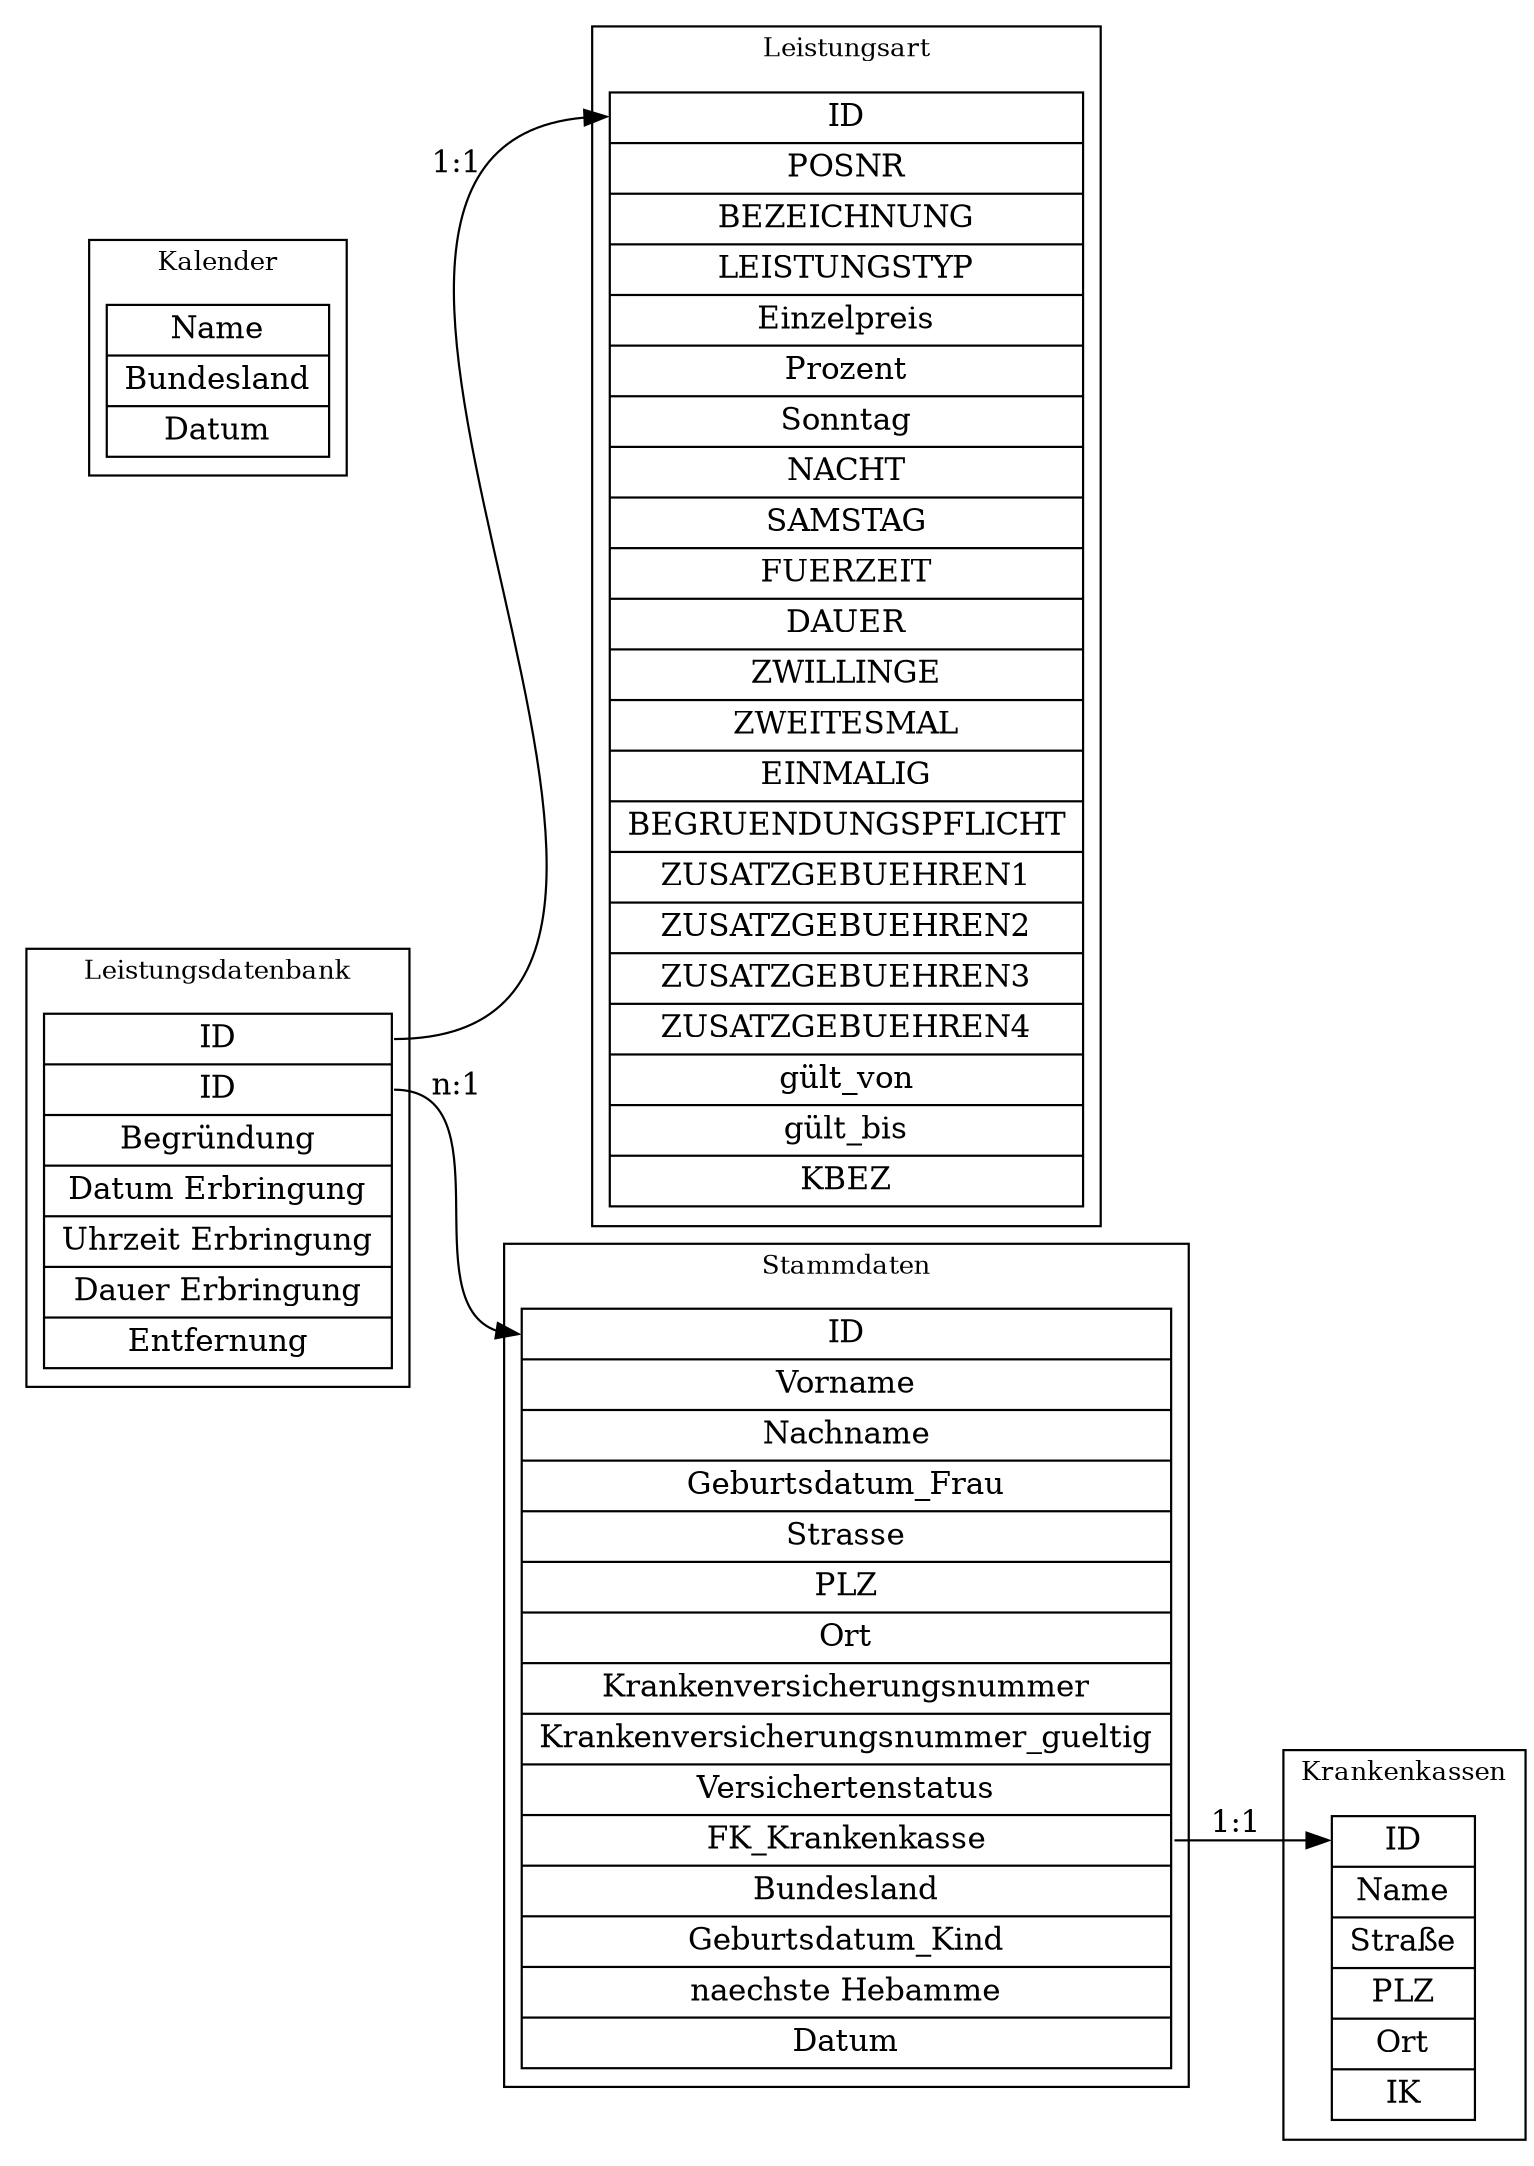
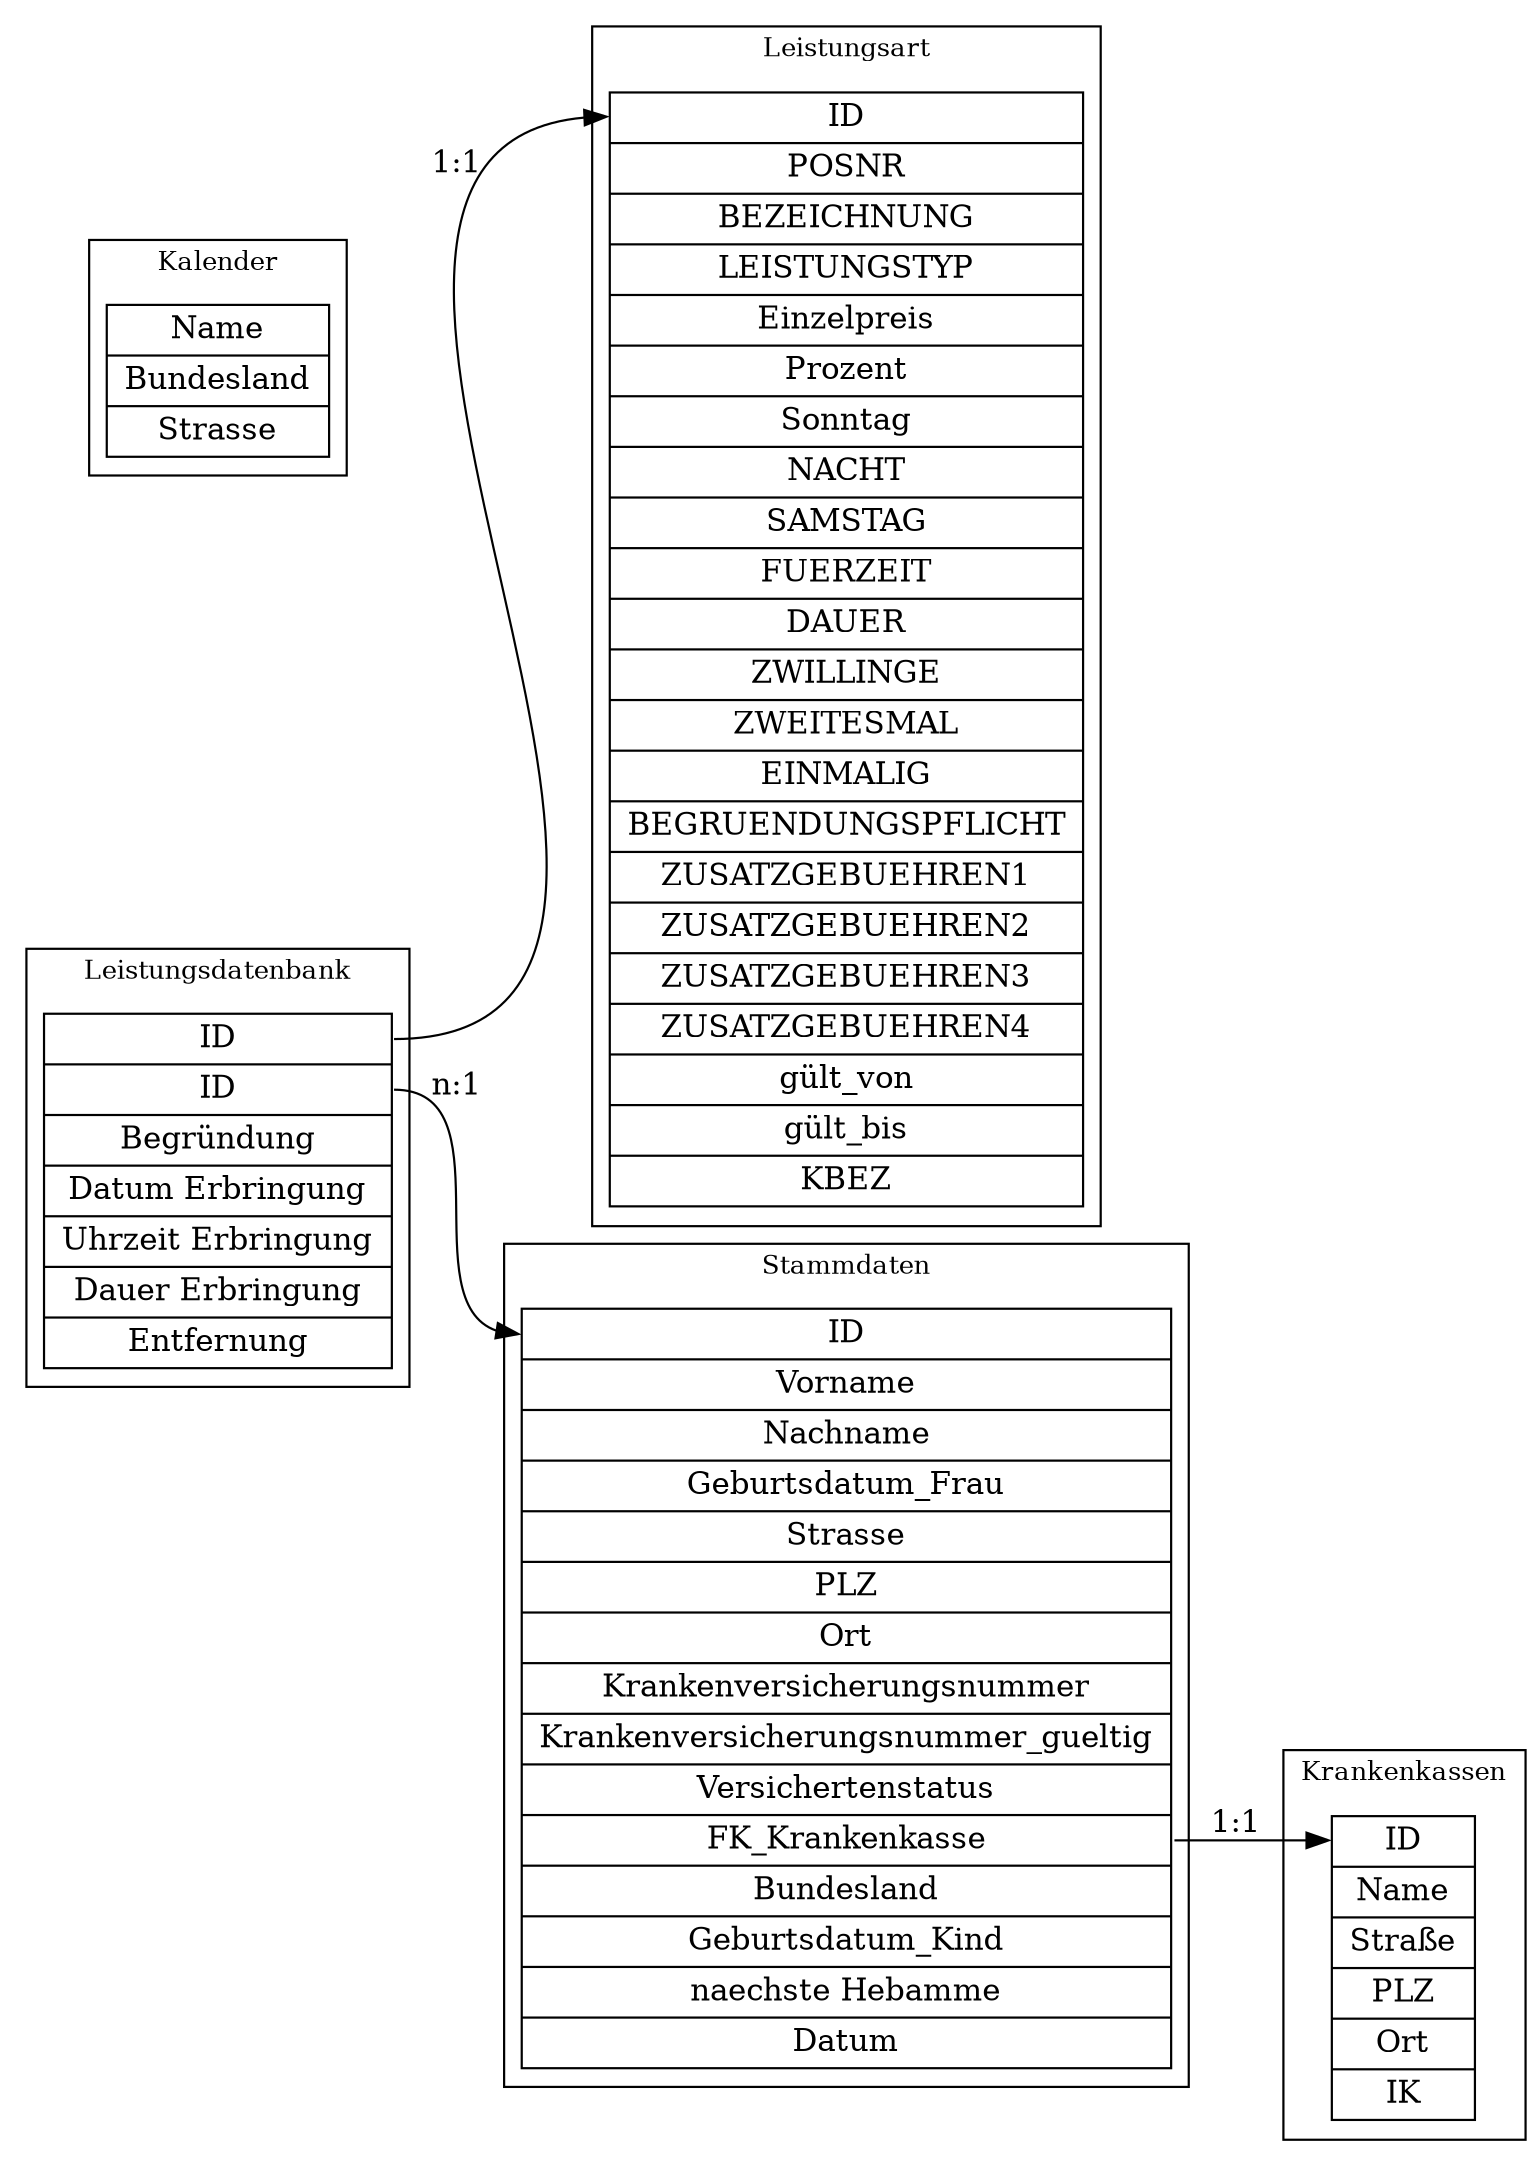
node "Name": text "Datum" -> "Strasse"
